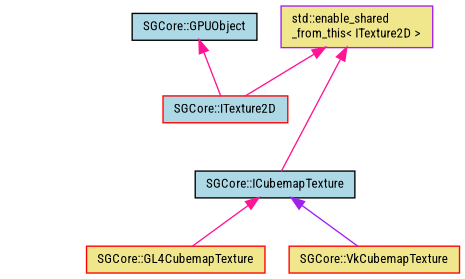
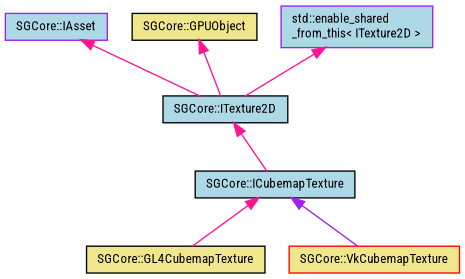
node "SGCore::IAsset": added
node "SGCore::GPUObject": fillcolor lightblue -> khaki
node "std::enable_shared _from_this< ITexture2D >": fillcolor khaki -> lightblue
node "SGCore::ITexture2D": color red -> black
edge "SGCore::ICubemapTexture" -> "std::enable_shared _from_this< ITexture2D >": now "SGCore::ICubemapTexture" -> "SGCore::ITexture2D"
node "SGCore::GL4CubemapTexture": color red -> black
